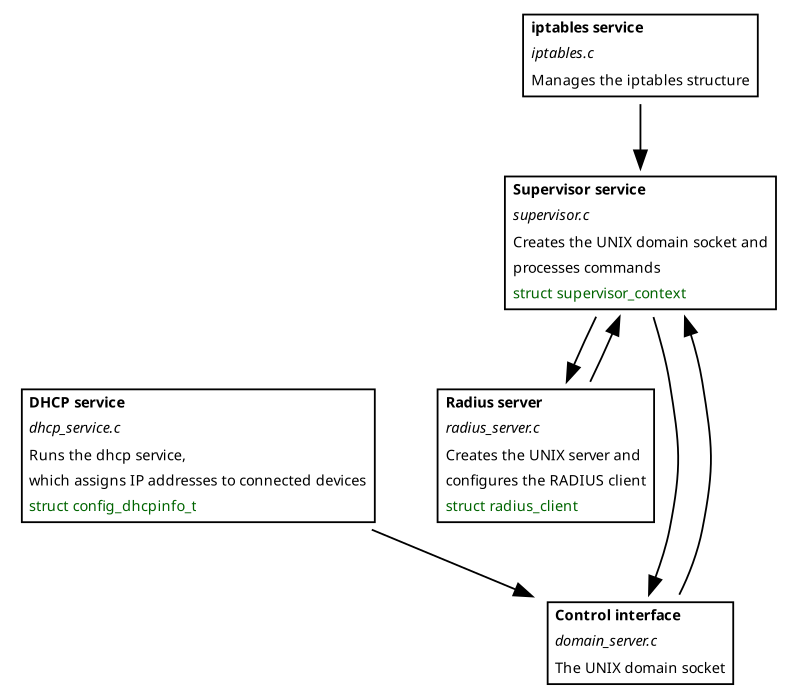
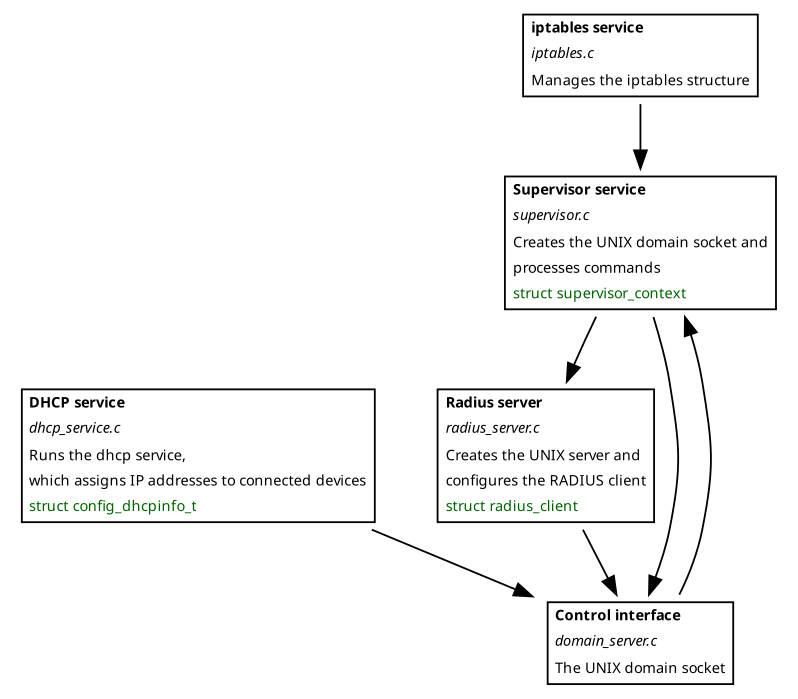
edge "Radius server" -> "Supervisor service": now "Radius server" -> "Control interface"
